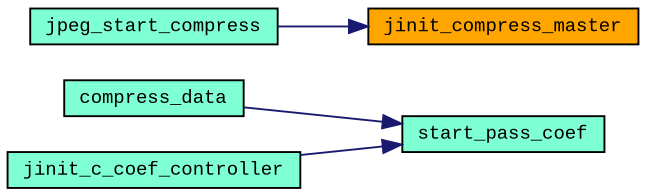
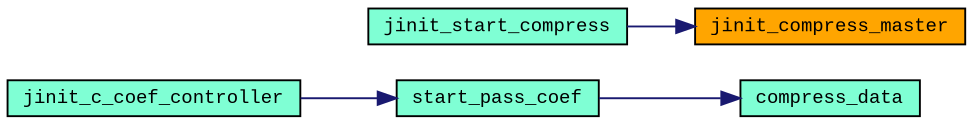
node "jpeg_start_compress": label "jpeg_start_compress" -> "jinit_start_compress"
edge "compress_data" -> "start_pass_coef": reversed
